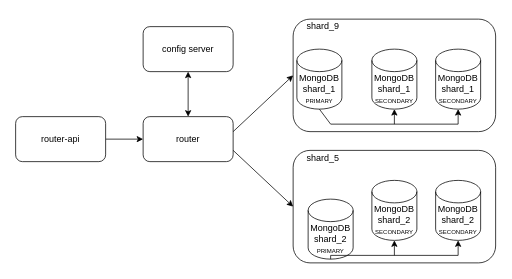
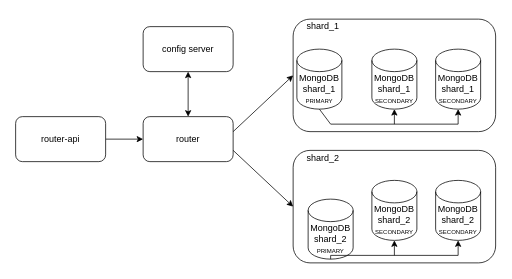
node "shard_9": label "shard_9" -> "shard_1"
node "shard_5": label "shard_5" -> "shard_2"
